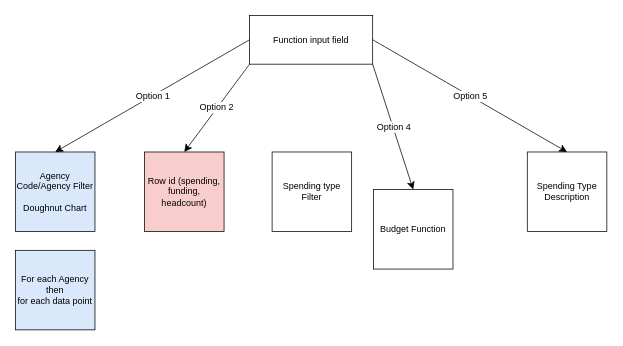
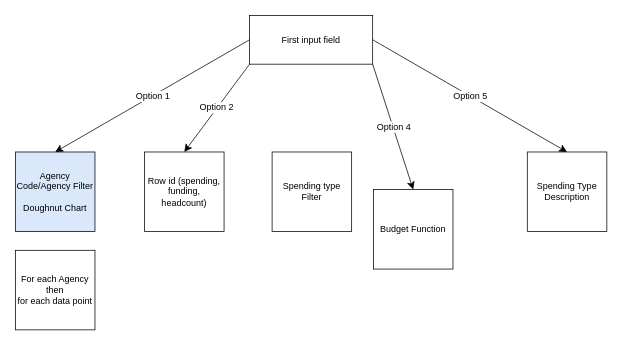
node "Function input field": label "Function input field" -> "First input field"
node "Row id (spending, funding, headcount)": fillcolor #f8cecc -> #ffffff
node "For each Agency then for each data point": fillcolor #dae8fc -> #ffffff
